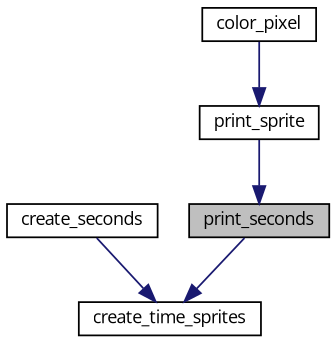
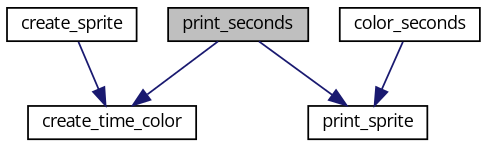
node "color_pixel": label "color_pixel" -> "color_seconds"
edge "print_sprite" -> "print_seconds": reversed
node "create_seconds": label "create_seconds" -> "create_sprite"
node "create_time_sprites": label "create_time_sprites" -> "create_time_color"
